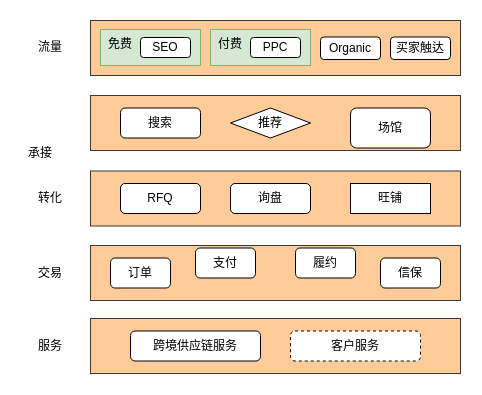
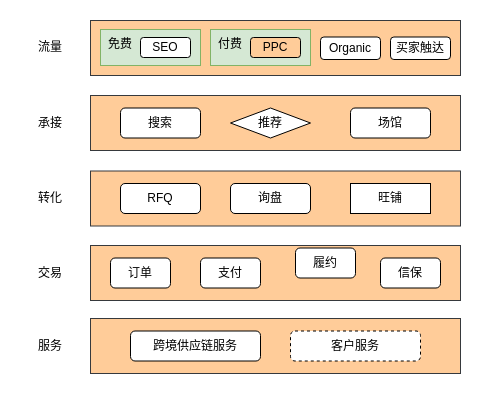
node "PPC": fillcolor #ffffff -> #ffcc99
node "场馆": size 80x40 -> 80x30
node "承接": moved (41, 153) -> (51, 123)
node "支付": moved (226, 263) -> (231, 273)
